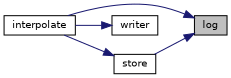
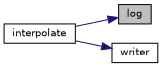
node "store": removed
